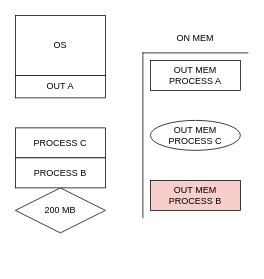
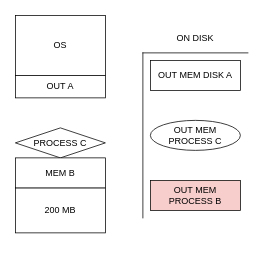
node "ON MEM": label "ON MEM" -> "ON DISK"
node "OUT MEM PROCESS A": label "OUT MEM PROCESS A" -> "OUT MEM DISK A"
node "PROCESS C": shape rectangle -> diamond
node "PROCESS B": label "PROCESS B" -> "MEM B"
node "200 MB": shape diamond -> rectangle
